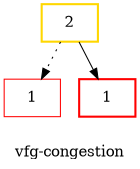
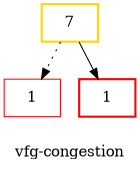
node "2": label "2" -> "7"
